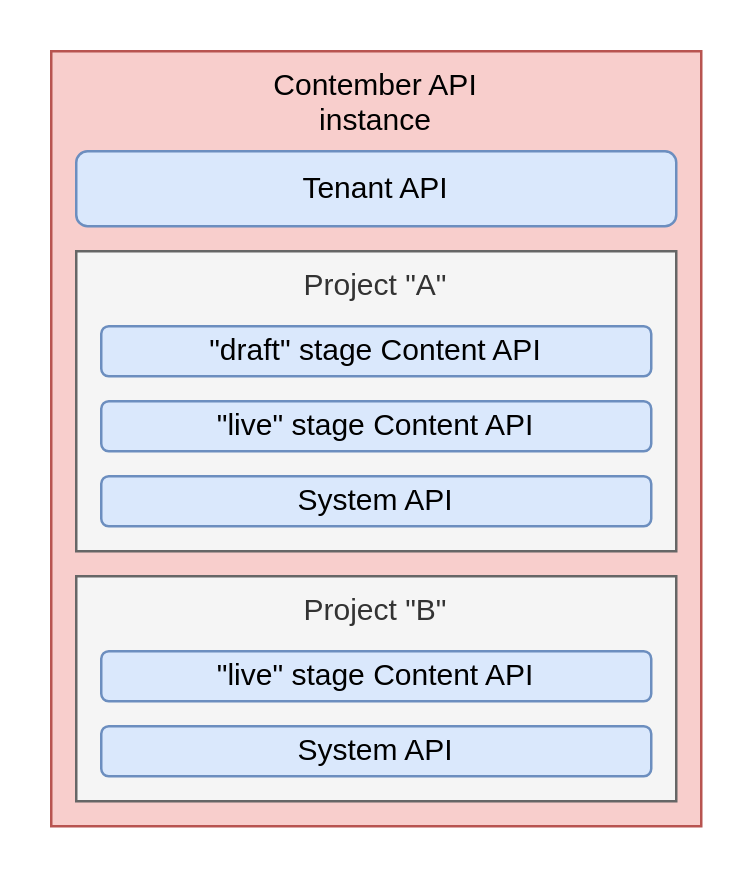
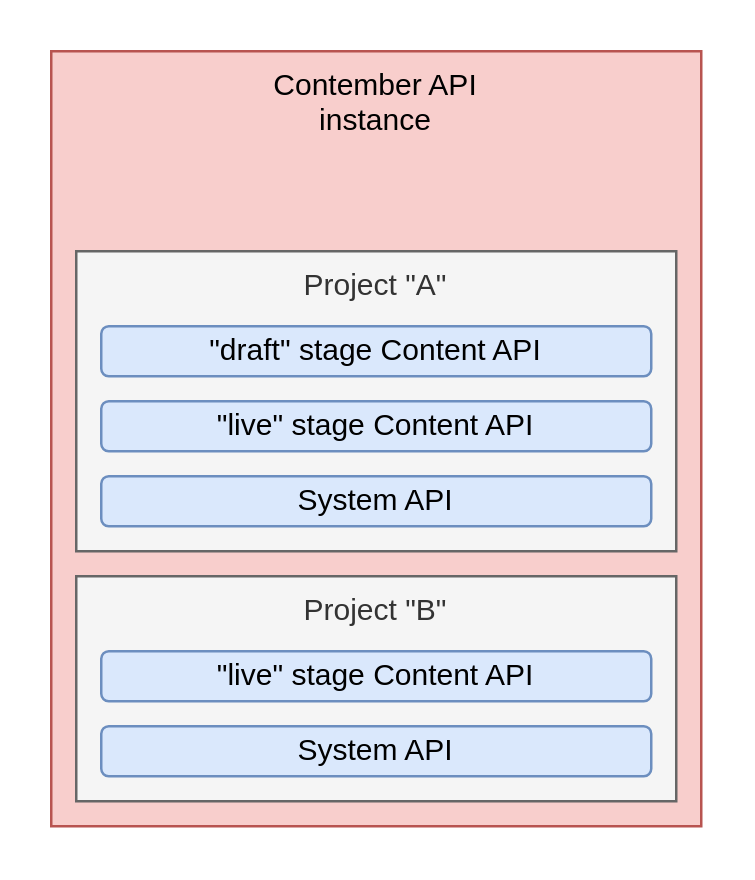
node "Tenant API": removed
